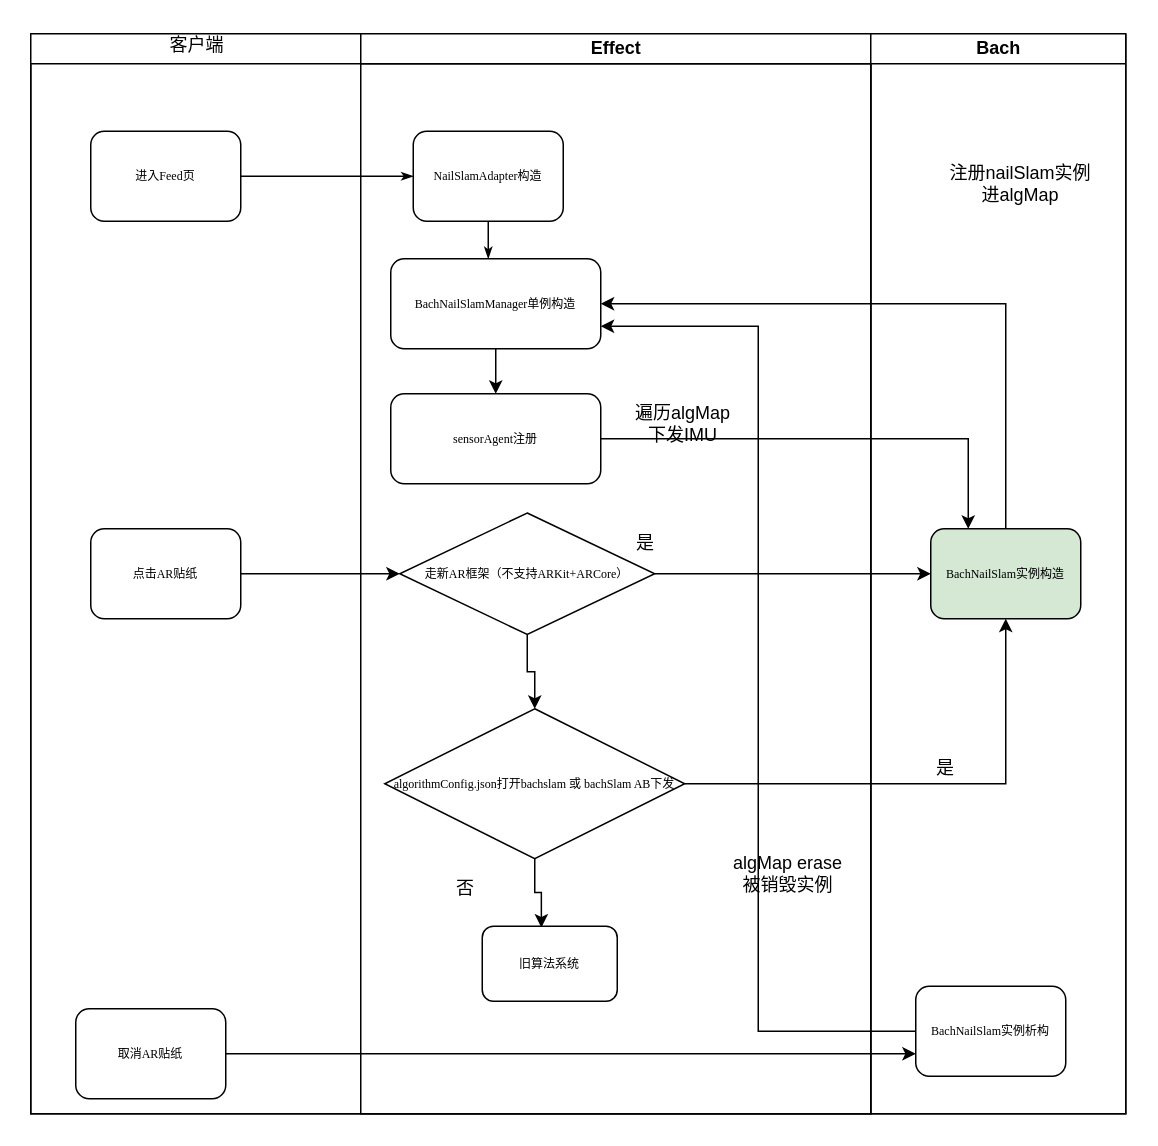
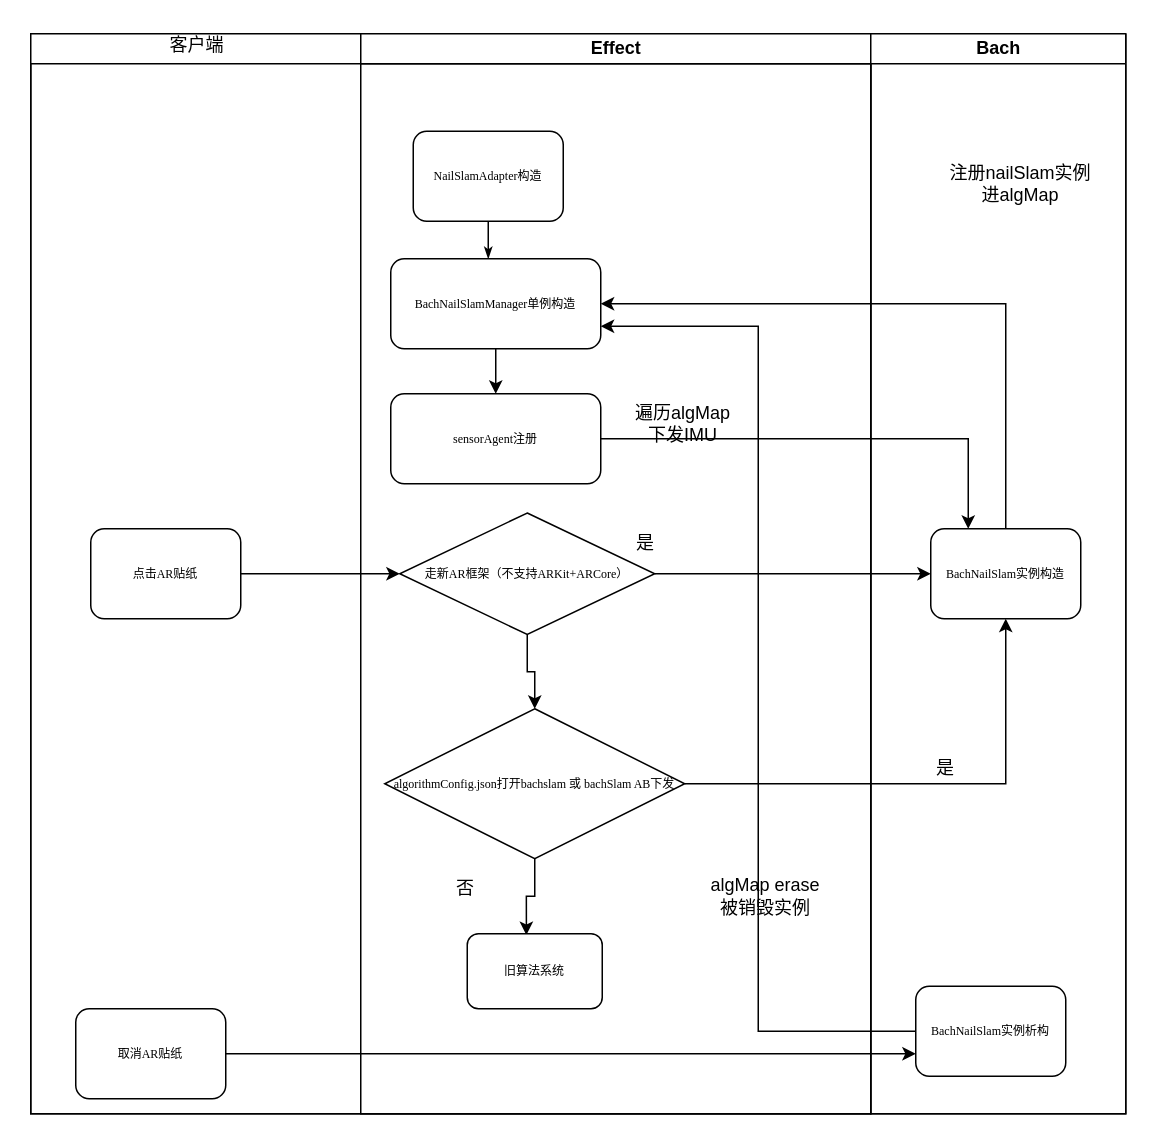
node "进入Feed页": removed
edge "进入Feed页" -> "NailSlamAdapter构造": removed
node "BachNailSlam实例构造": fillcolor #d5e8d4 -> #ffffff
node "algMap erase被销毁实例": moved (788, 874) -> (766, 896)
node "旧算法系统": moved (550, 964) -> (535, 971)
